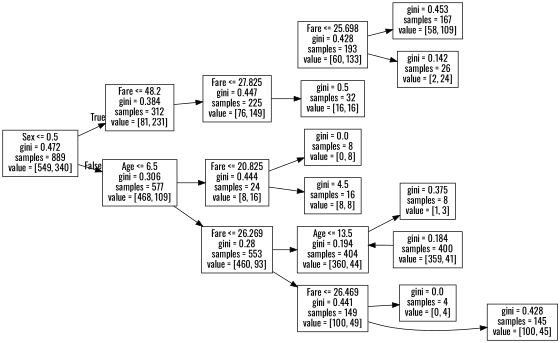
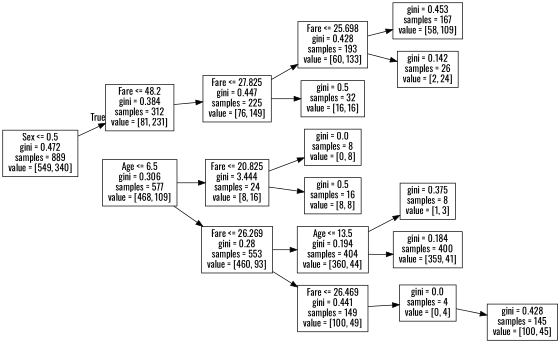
edge "Fare <= 27.825 gini = 0.447 samples = 225 value = [76, 149]" -> "Fare <= 25.698 gini = 0.428 samples = 193 value = [60, 133]": added
edge "Sex <= 0.5 gini = 0.472 samples = 889 value = [549, 340]" -> "Age <= 6.5 gini = 0.306 samples = 577 value = [468, 109]": removed
node "Fare <= 20.825 gini = 0.444 samples = 24 value = [8, 16]": label "Fare <= 20.825 gini = 0.444 samples = 24 value = [8, 16]" -> "Fare <= 20.825 gini = 3.444 samples = 24 value = [8, 16]"
node "gini = 4.5 samples = 16 value = [8, 8]": label "gini = 4.5 samples = 16 value = [8, 8]" -> "gini = 0.5 samples = 16 value = [8, 8]"
edge "gini = 0.184 samples = 400 value = [359, 41]" -> "Age <= 13.5 gini = 0.194 samples = 404 value = [360, 44]": reversed
edge "Fare <= 26.469 gini = 0.441 samples = 149 value = [100, 49]" -> "gini = 0.428 samples = 145 value = [100, 45]": now "gini = 0.0 samples = 4 value = [0, 4]" -> "gini = 0.428 samples = 145 value = [100, 45]"
